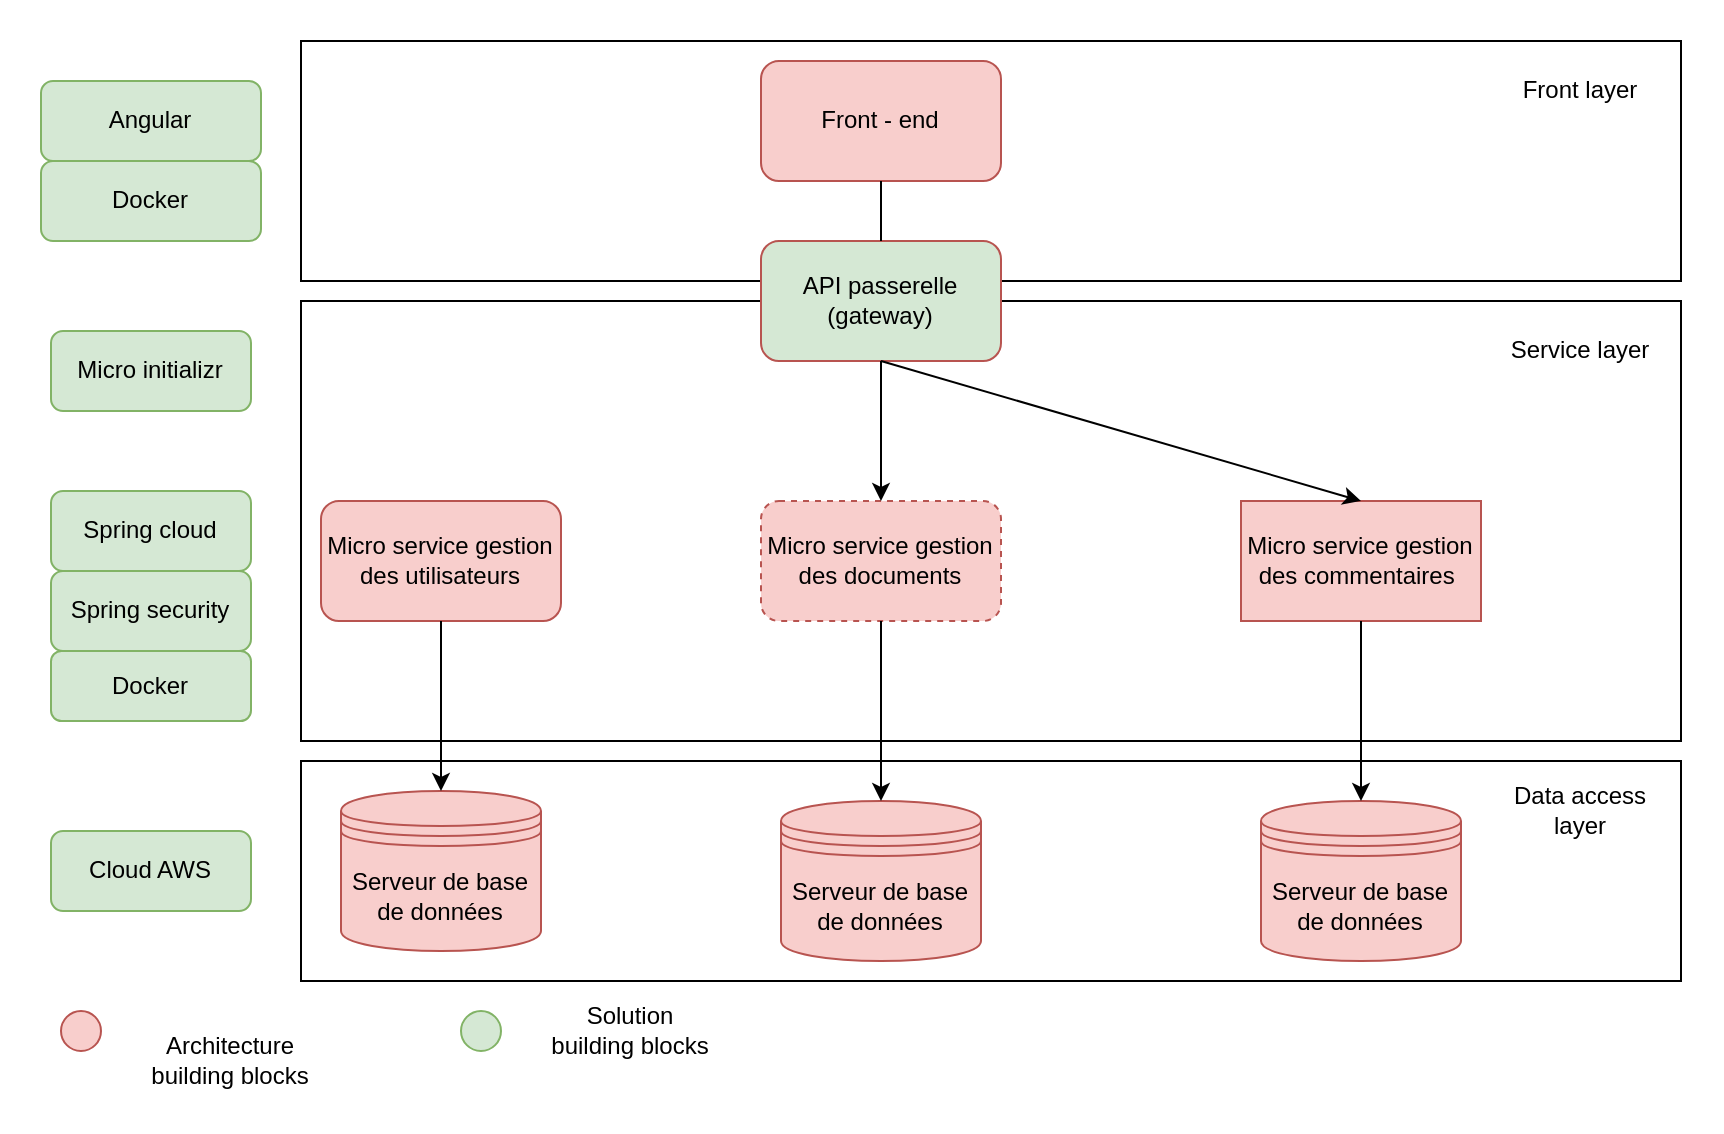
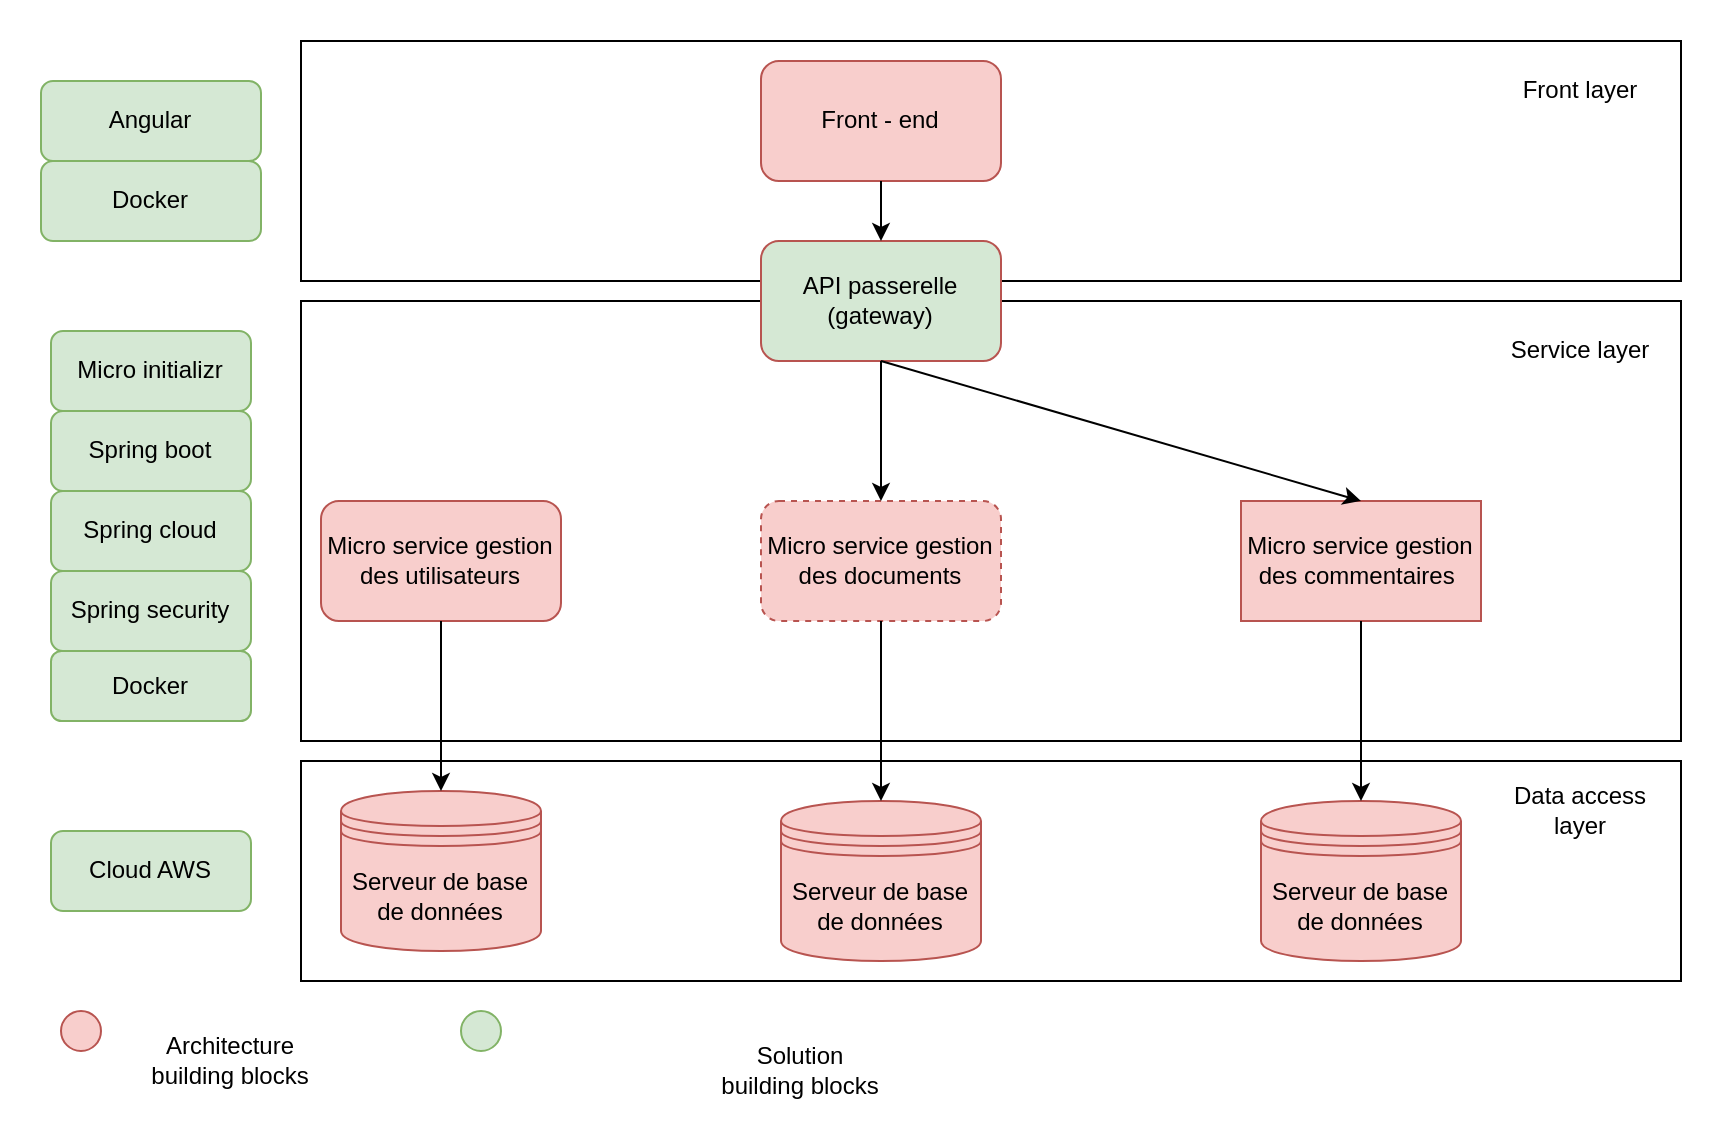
edge "Front - end" -- "API passerelle (gateway)": arrowhead none -> classic
node "Spring boot": added
node "Solution building blocks": moved (631, 1031) -> (801, 1071)
